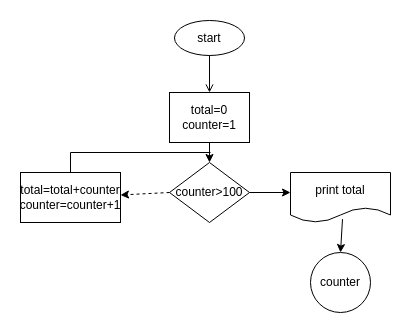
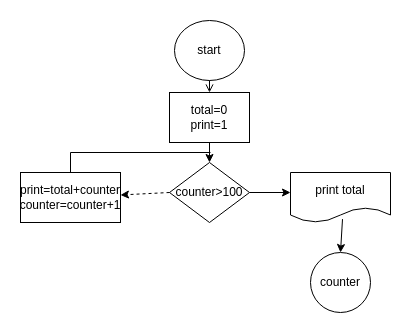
node "start": size 70x35 -> 70x60
node "total=0 counter=1": label "total=0 counter=1" -> "total=0 print=1"
node "total=total+counter counter=counter+1": label "total=total+counter counter=counter+1" -> "print=total+counter counter=counter+1"
